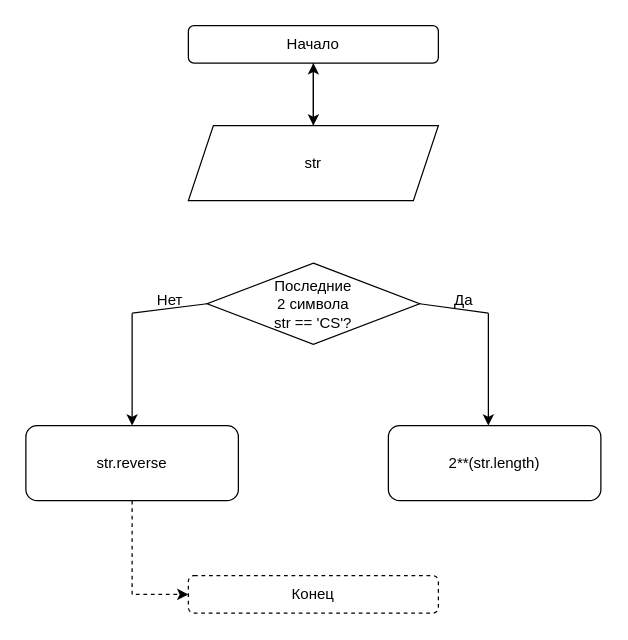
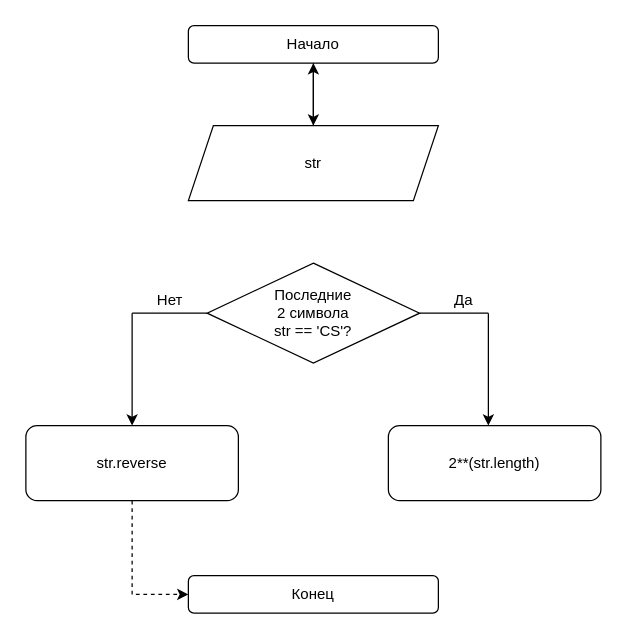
node "Последние 2 символа str == 'CS'?": size 213x81 -> 213x100
node "Конец": style dashed -> solid
